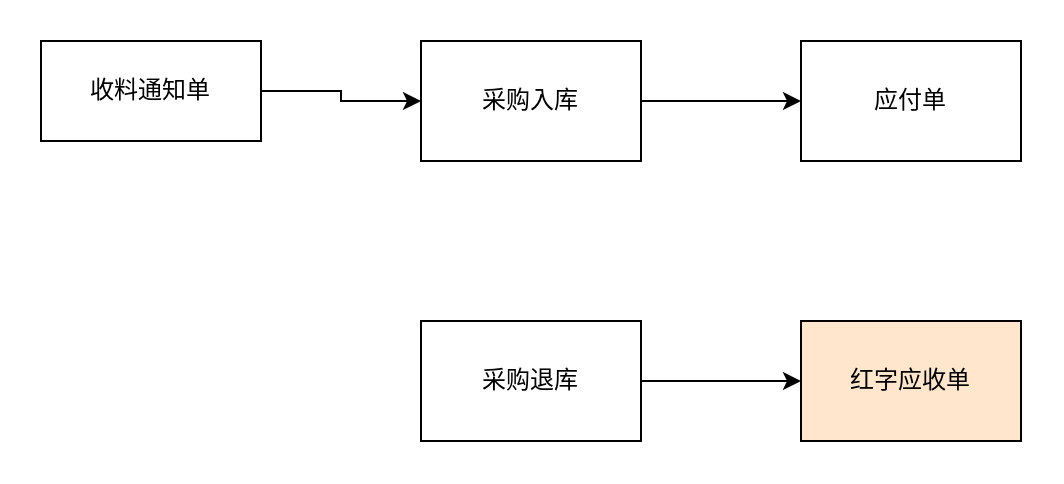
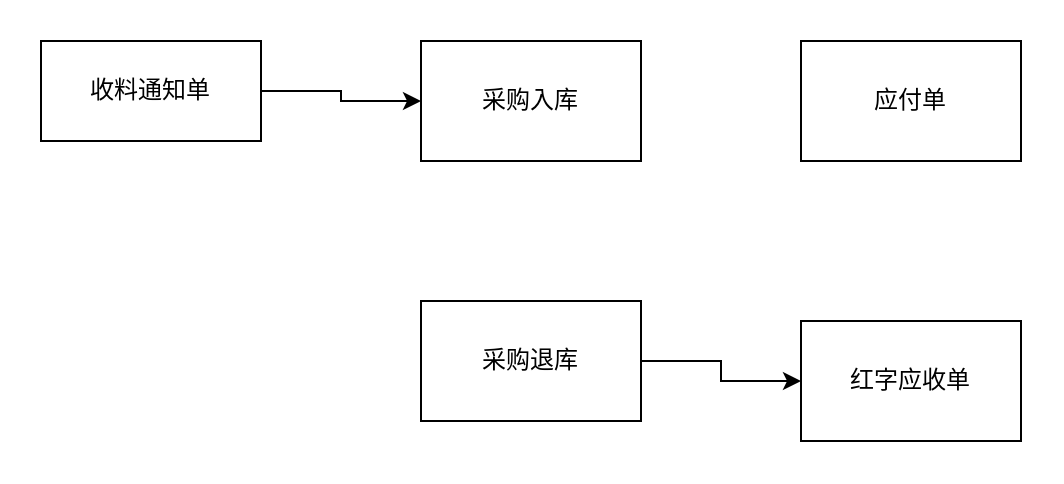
edge "采购入库" -> "应付单": removed
node "采购退库": moved (531, 381) -> (531, 361)
node "红字应收单": fillcolor #ffe6cc -> #ffffff
